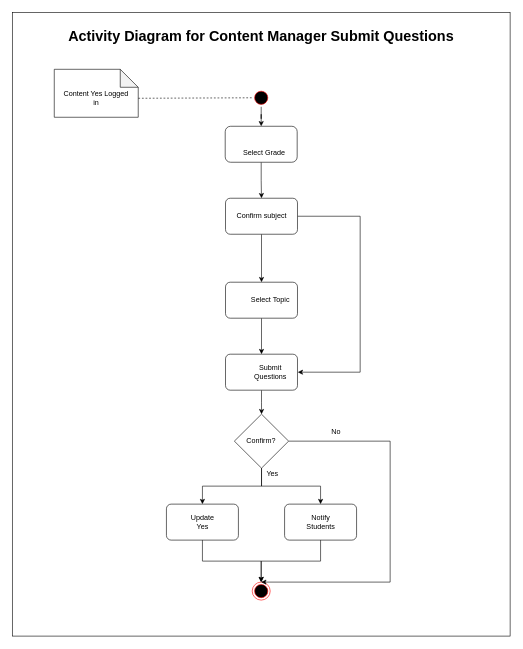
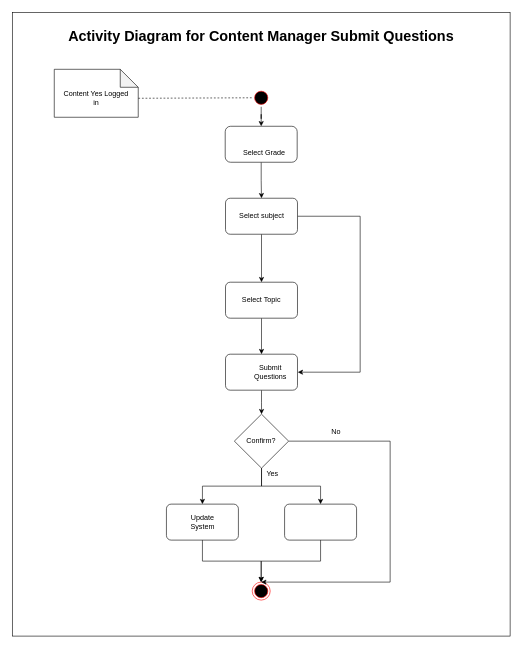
node "Confirm subject": label "Confirm subject" -> "Select subject"
node "Select Topic": moved (271, 300) -> (262, 300)
node "Update Yes": label "Update Yes" -> "Update System"
node "Notify Students": removed
